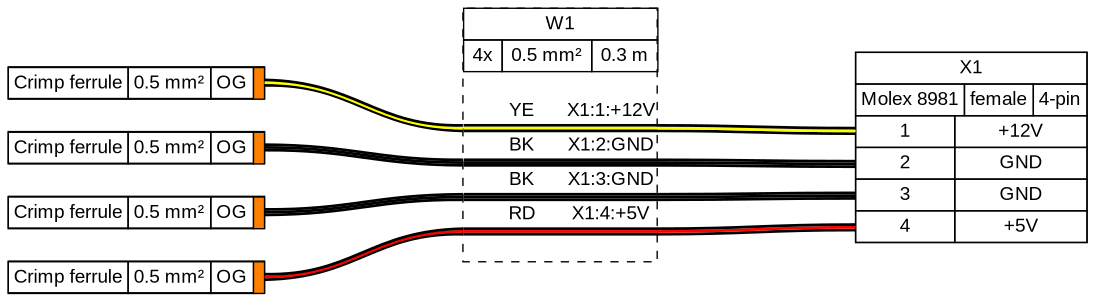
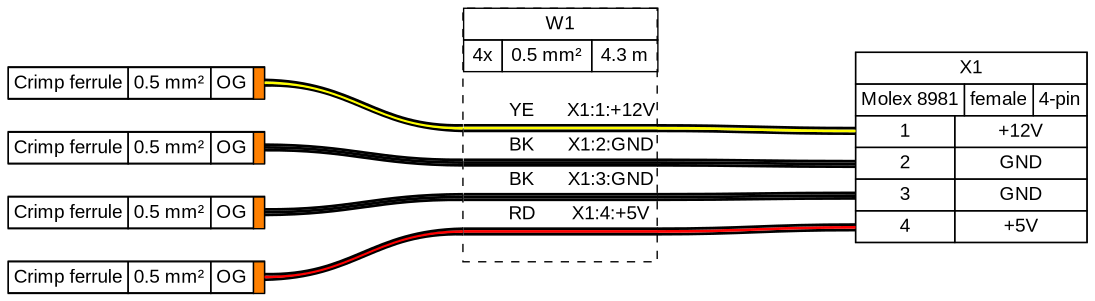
node "W1": text "0.3 m" -> "4.3 m"
